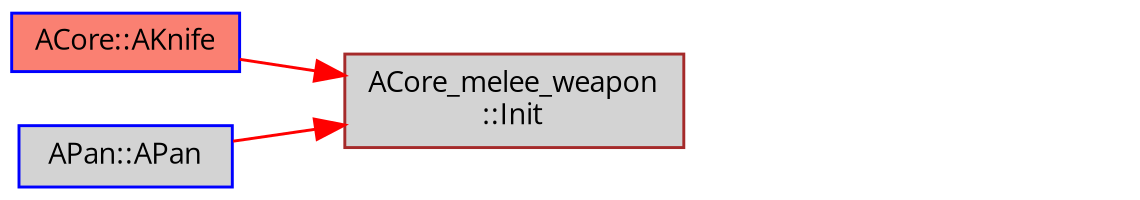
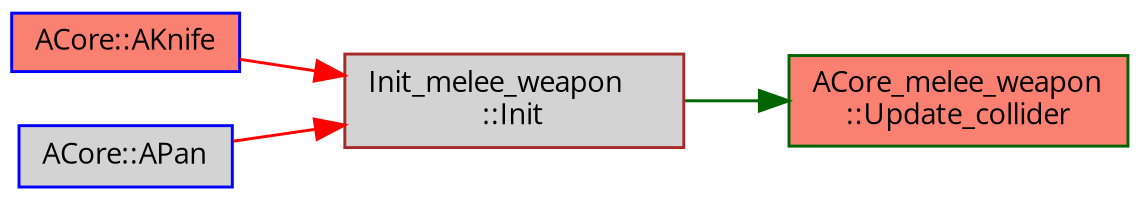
node "ACore_melee_weapon ::Init": label "ACore_melee_weapon ::Init" -> "Init_melee_weapon ::Init"
node "ACore_melee_weapon ::Update_collider": added
node "APan::APan": label "APan::APan" -> "ACore::APan"
